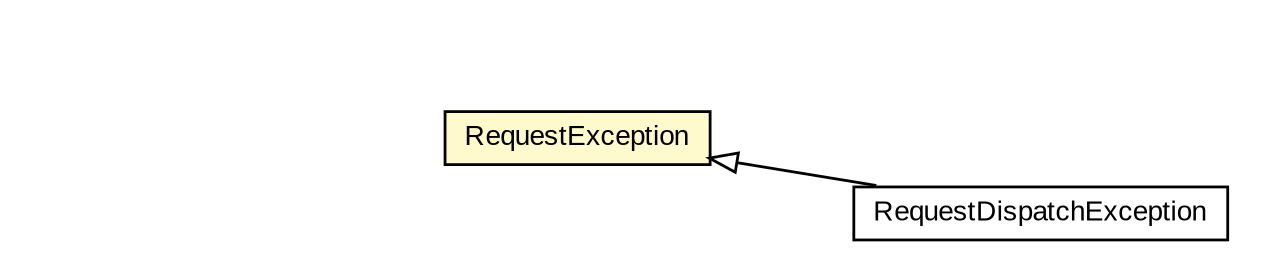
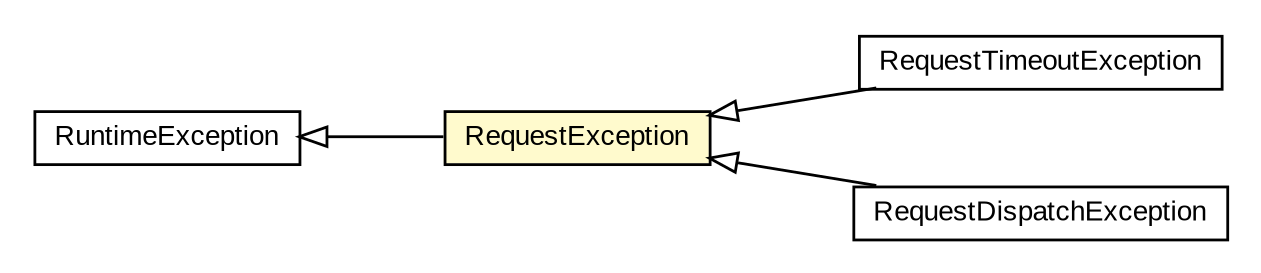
node "RequestTimeoutException": added
node "RuntimeException": added
